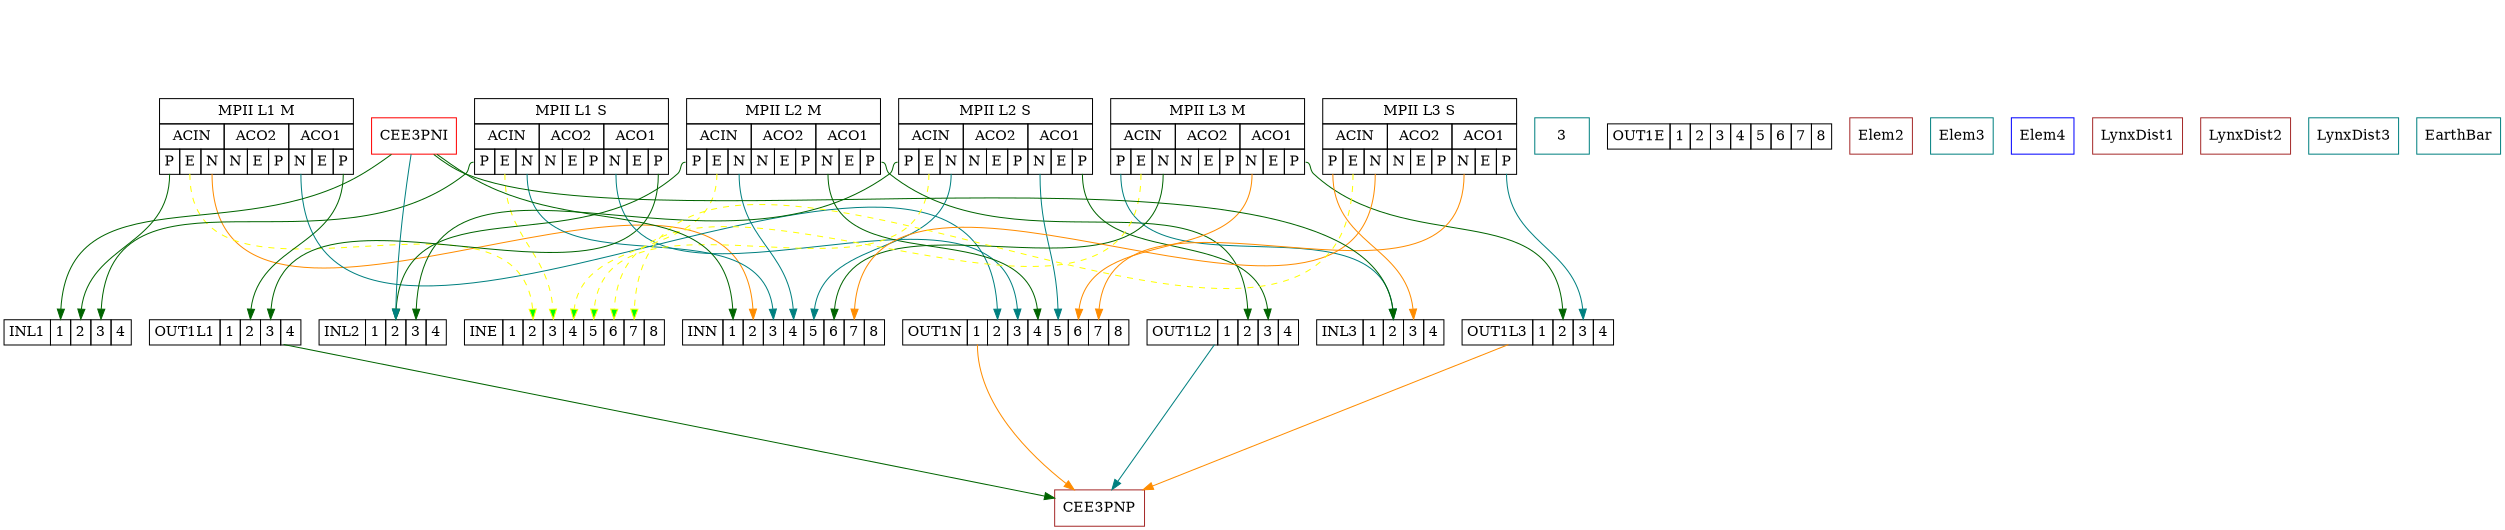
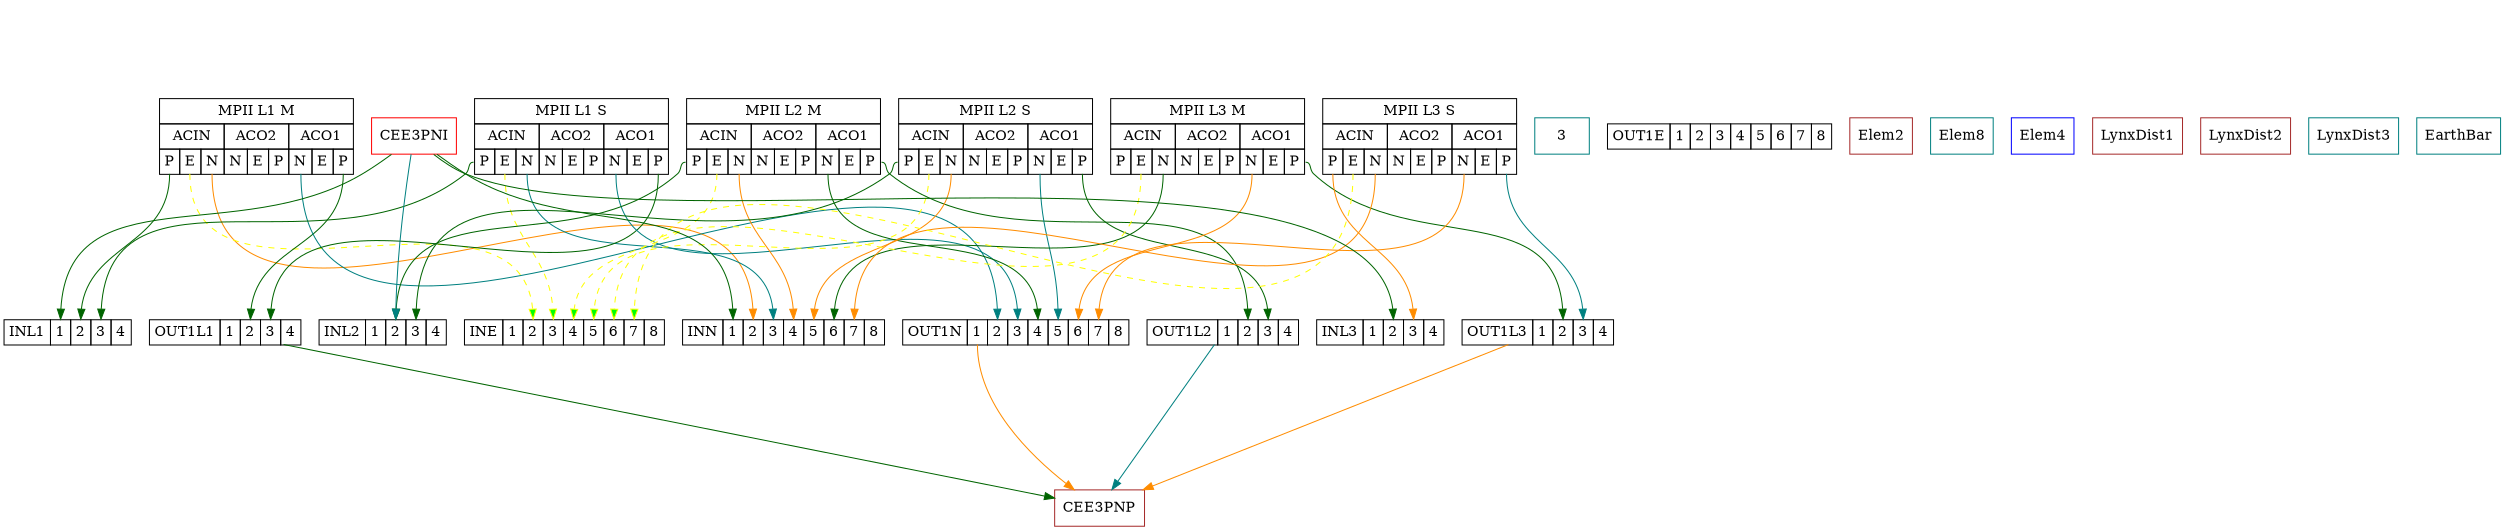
node "Elem3": label "Elem3" -> "Elem8"
edge "MPII L3 M" -> "INL3": removed
edge "MPII L2 M" -> "INN": color teal -> darkorange
edge "MPII L2 S" -> "INN": color teal -> darkorange
